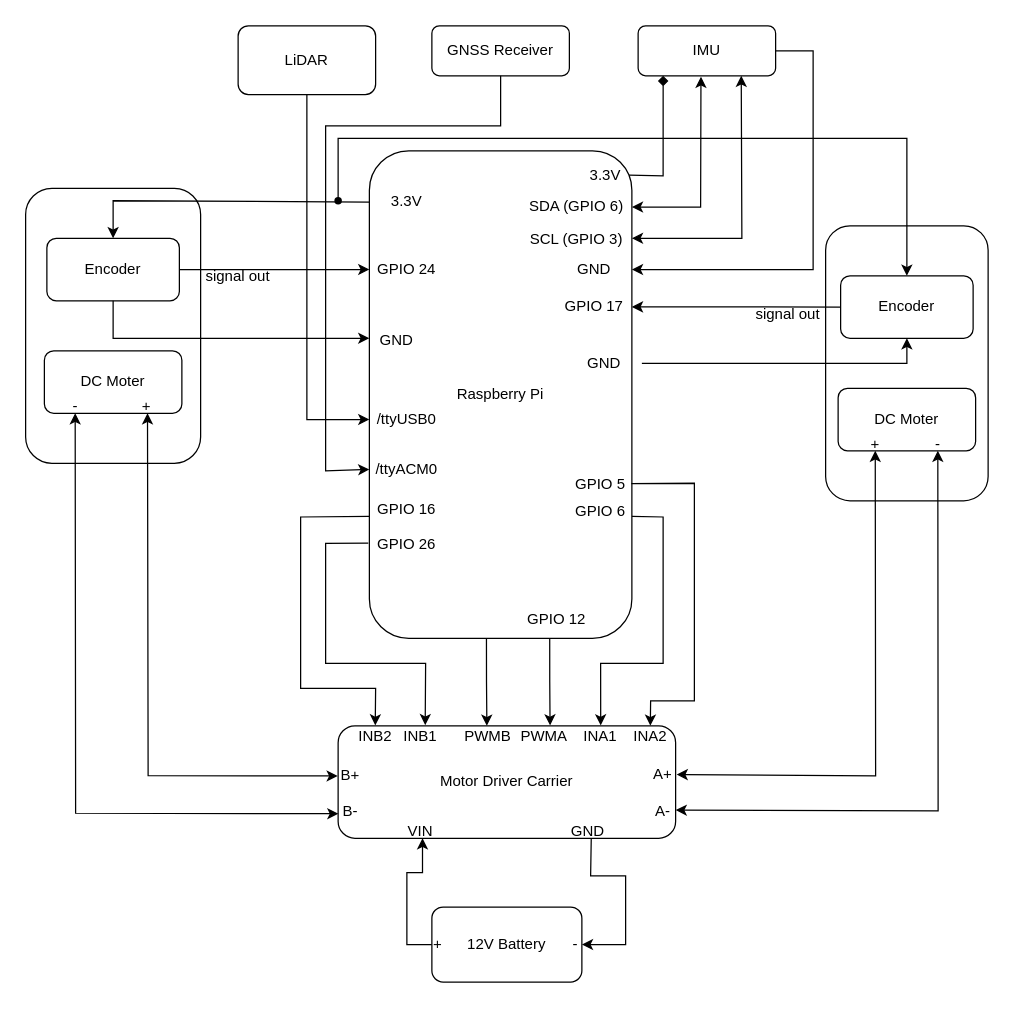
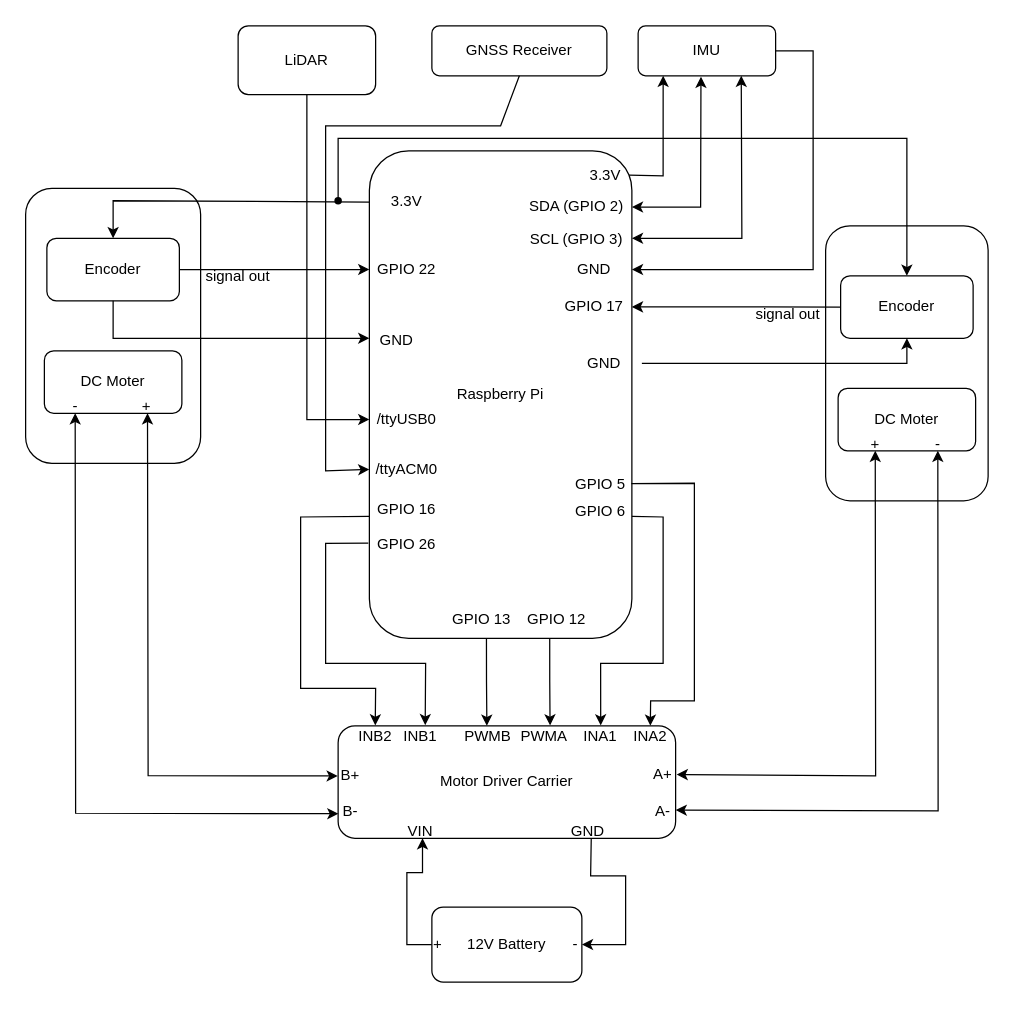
node "GNSS Receiver": size 138x50 -> 175x50
edge "Raspberry Pi" -> "IMU": arrowhead diamond -> classic
node "SDA (GPIO 6)": label "SDA (GPIO 6)" -> "SDA (GPIO 2)"
node "GPIO 24": label "GPIO 24" -> "GPIO 22"
node "GPIO 13": added
